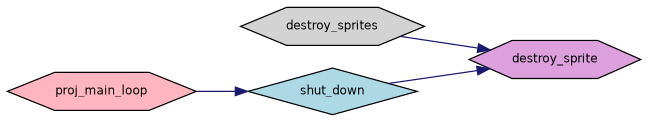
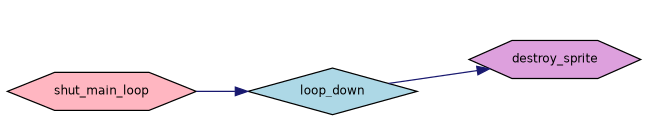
node "destroy_sprites": removed
node "proj_main_loop": label "proj_main_loop" -> "shut_main_loop"
node "shut_down": label "shut_down" -> "loop_down"
